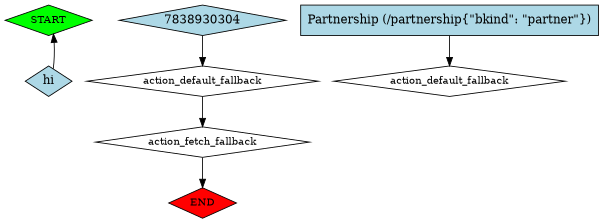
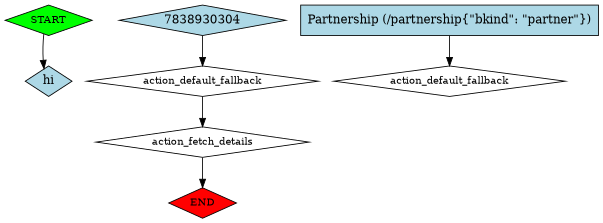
edge "hi" -> "START": reversed
node "action_fetch_fallback": label "action_fetch_fallback" -> "action_fetch_details"
